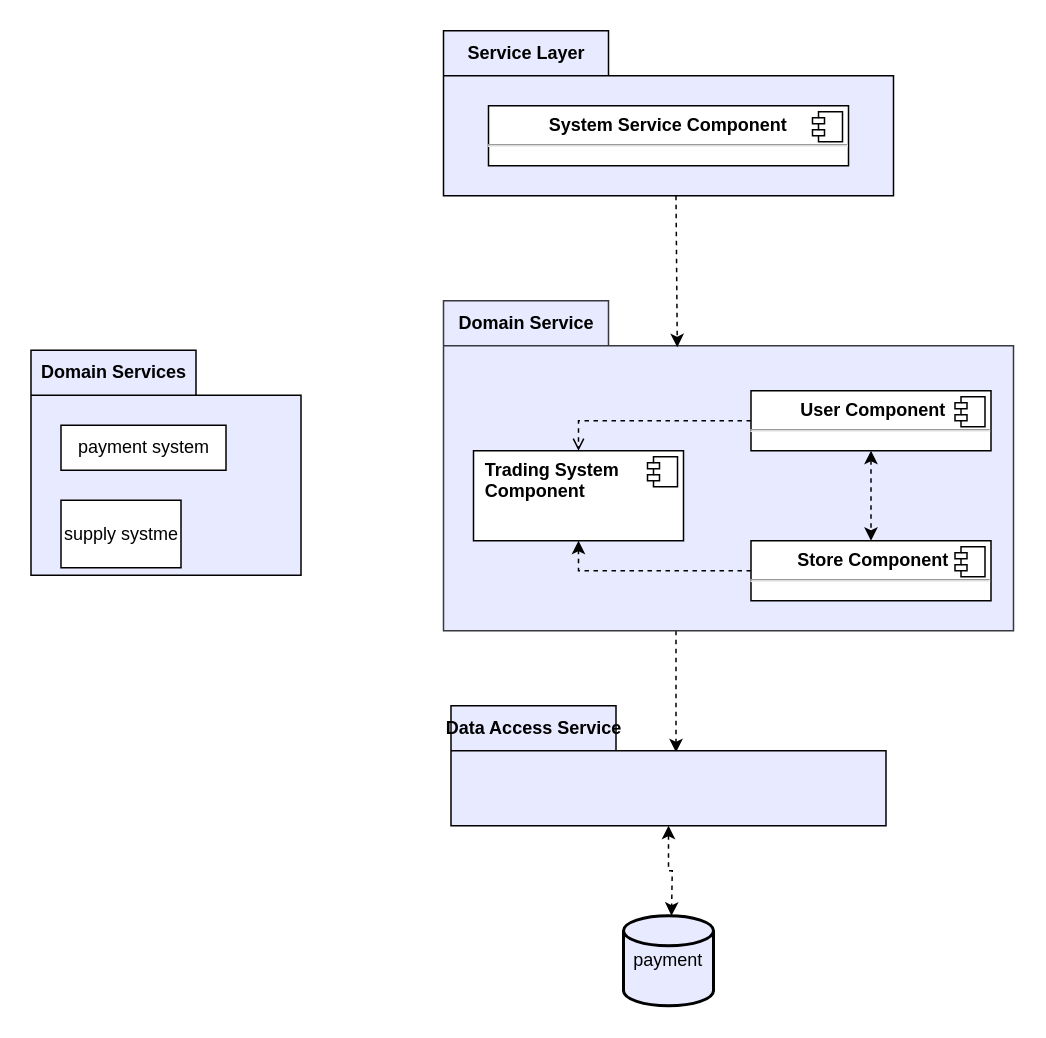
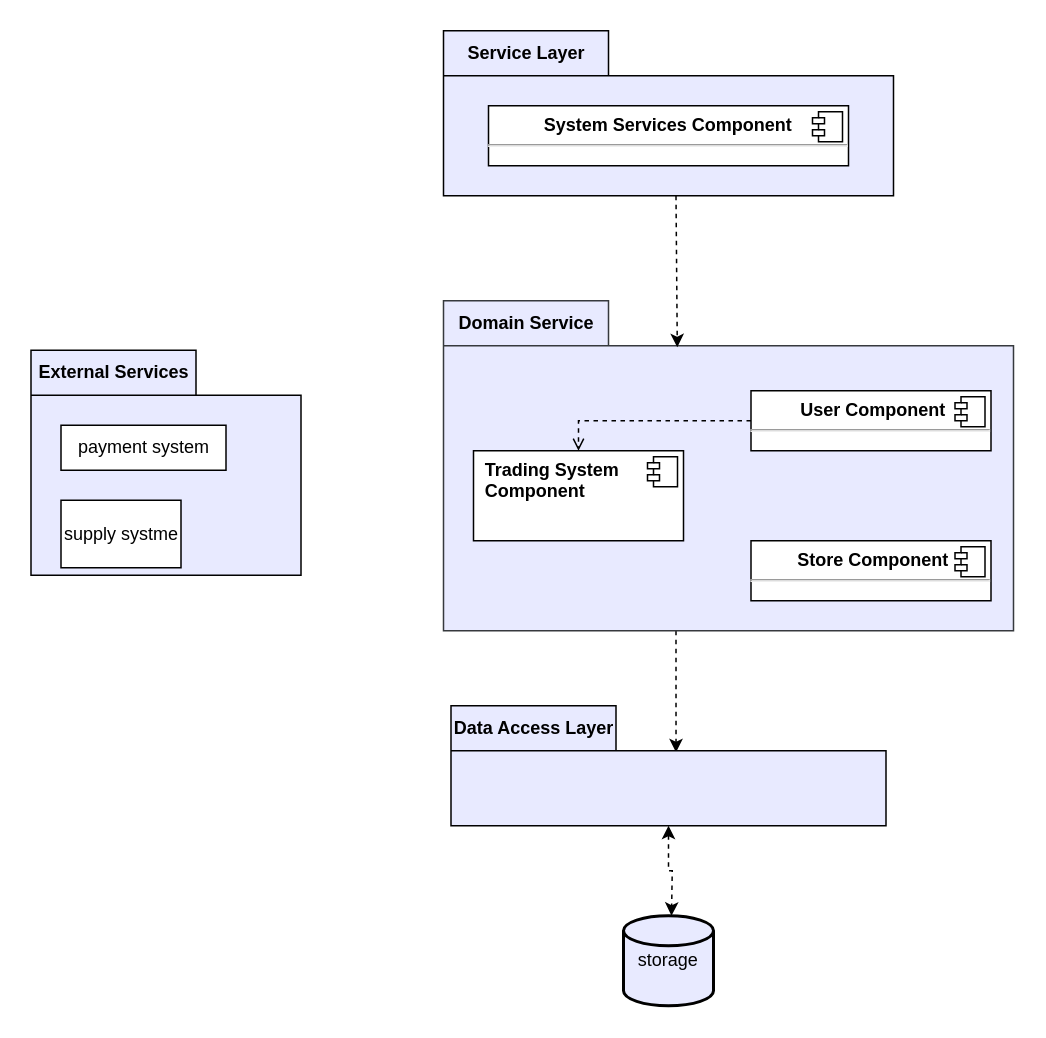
node "System Service Component": label "System Service Component" -> "System Services Component"
node "Domain Services": label "Domain Services" -> "External Services"
edge "User Component" -- "Store Component": removed
edge "Store Component" -> "Trading System Component": removed
node "Data Access Service": label "Data Access Service" -> "Data Access Layer"
node "payment": label "payment" -> "storage"
